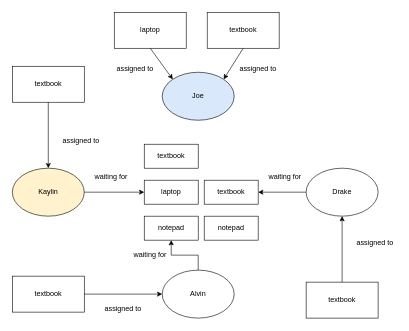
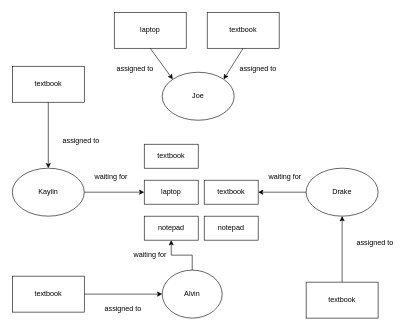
node "Joe": fillcolor #dae8fc -> #ffffff
node "Kaylin": fillcolor #fff2cc -> #ffffff
node "Alvin": size 72x48 -> 60x48
